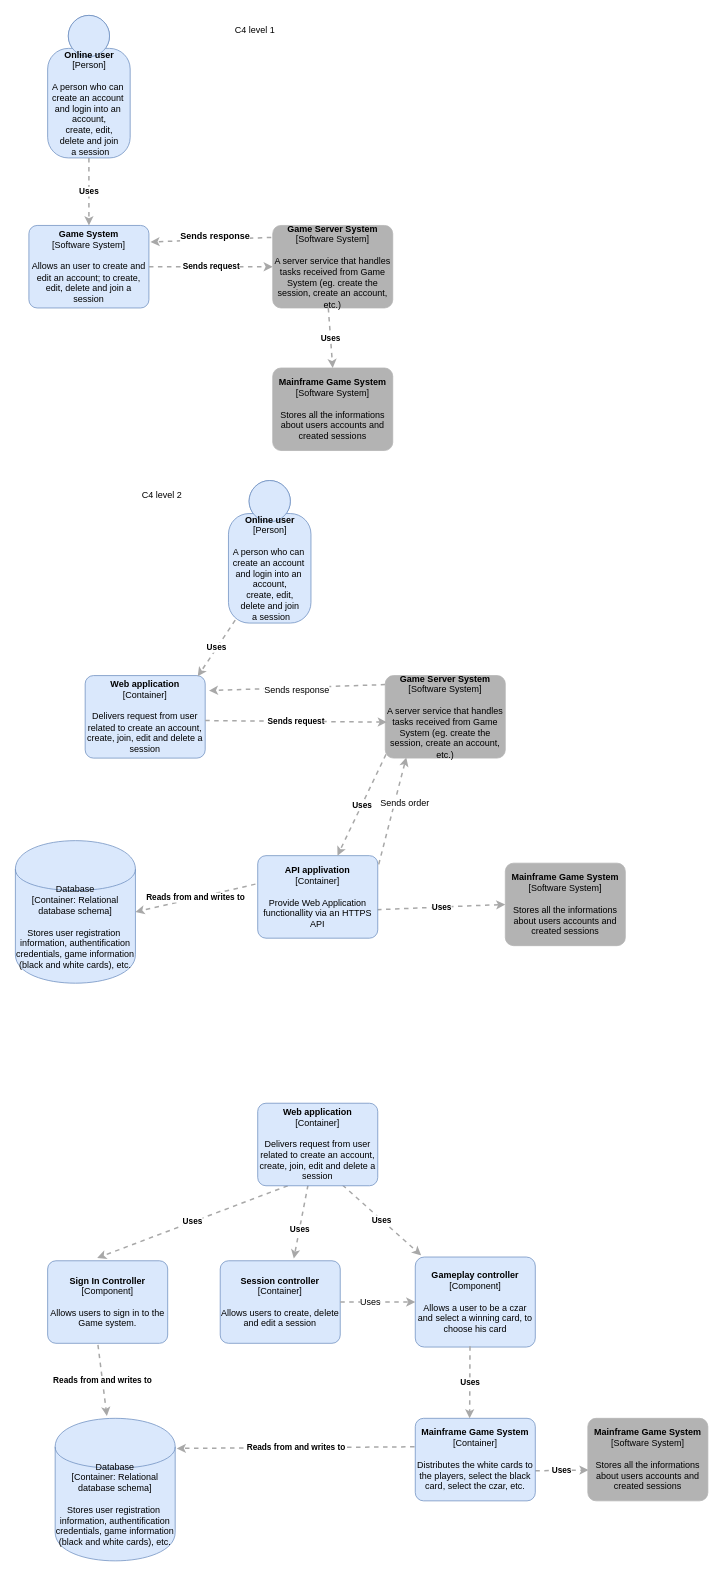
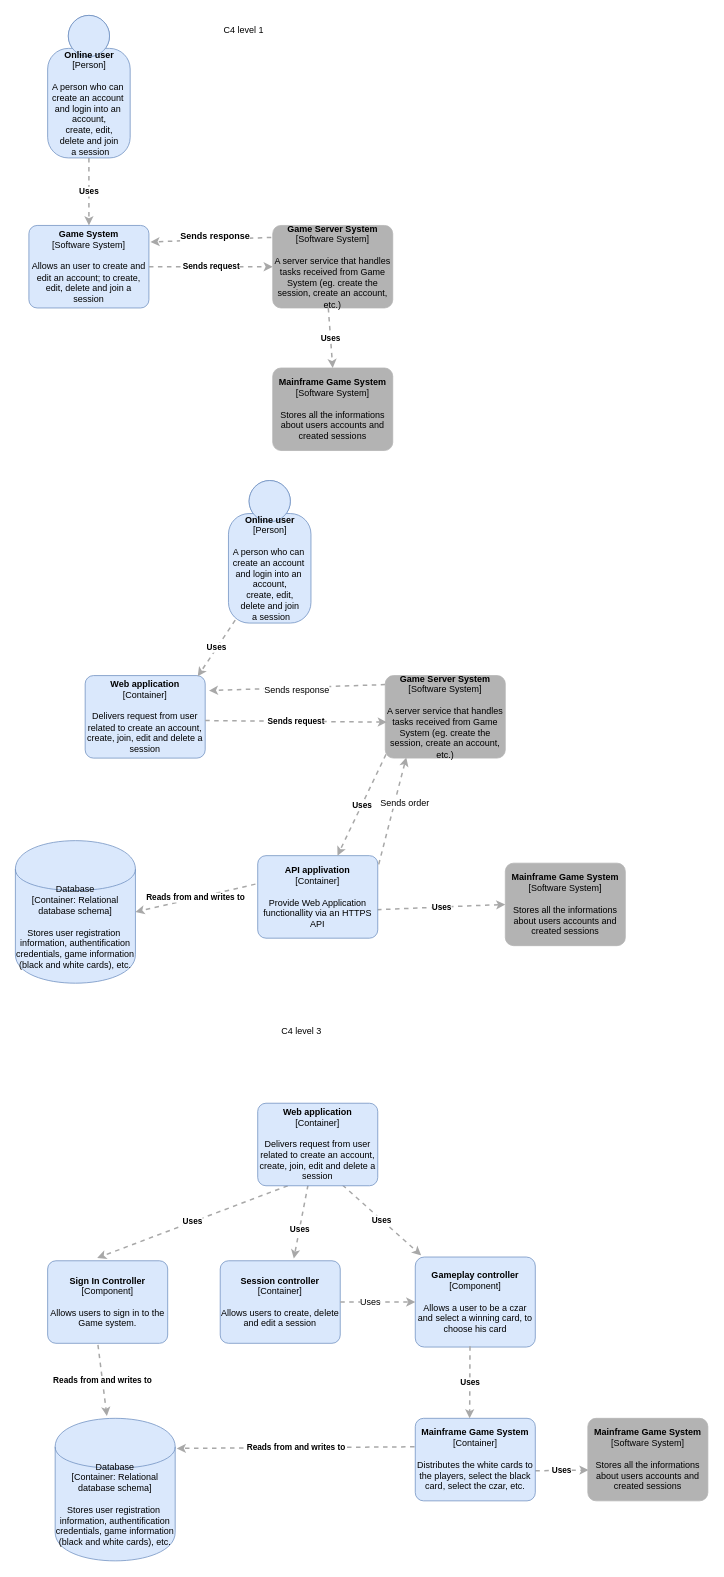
node "C4 level 1": moved (255, 30) -> (243, 30)
node "C4 level 2": removed
node "C4 level 3": added
